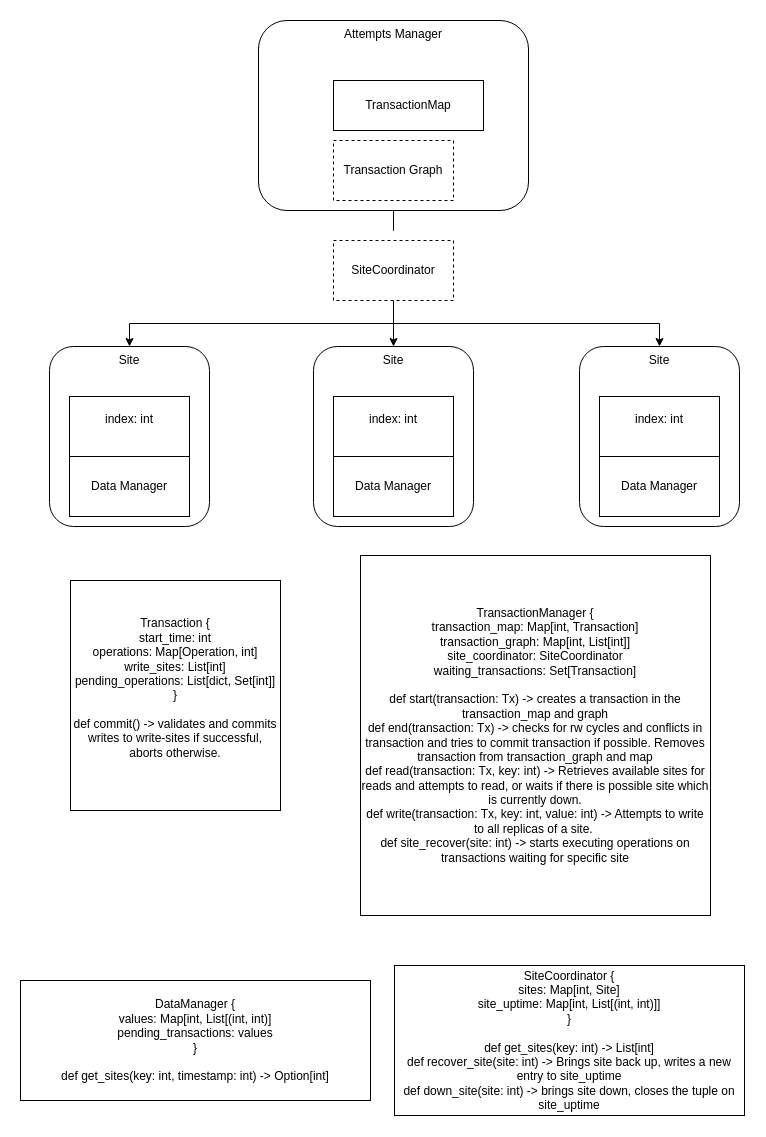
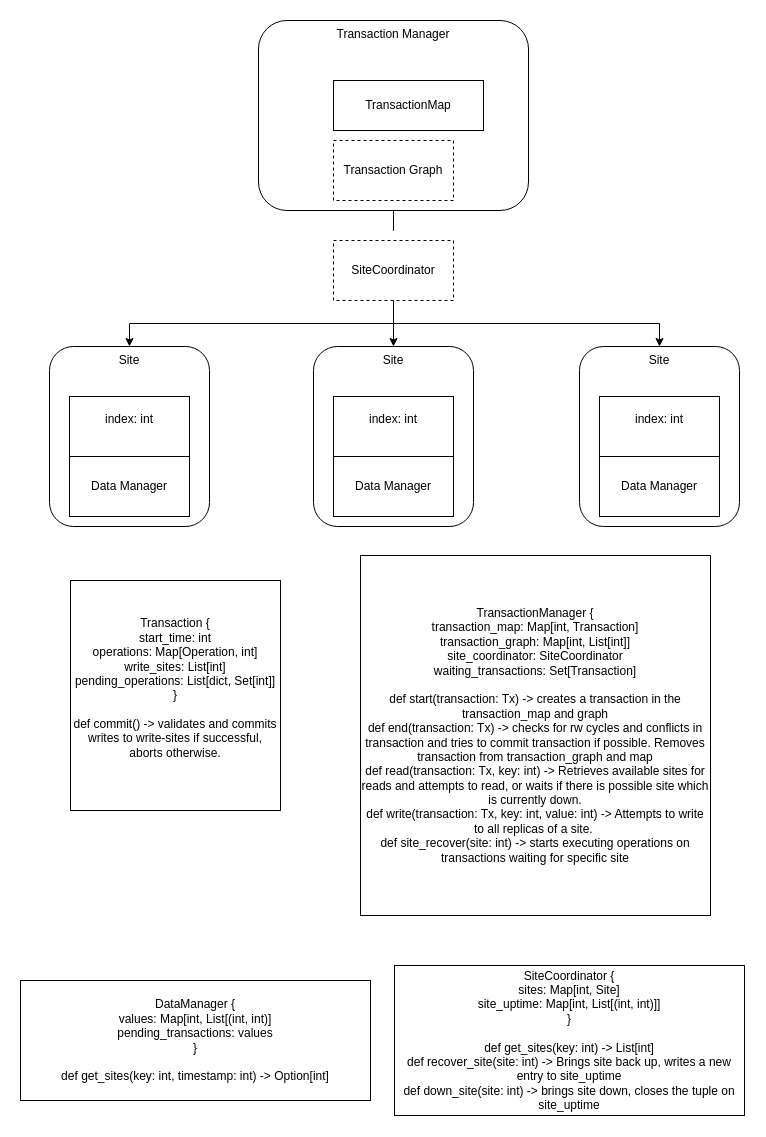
node "Attempts Manager": label "Attempts Manager" -> "Transaction Manager"
